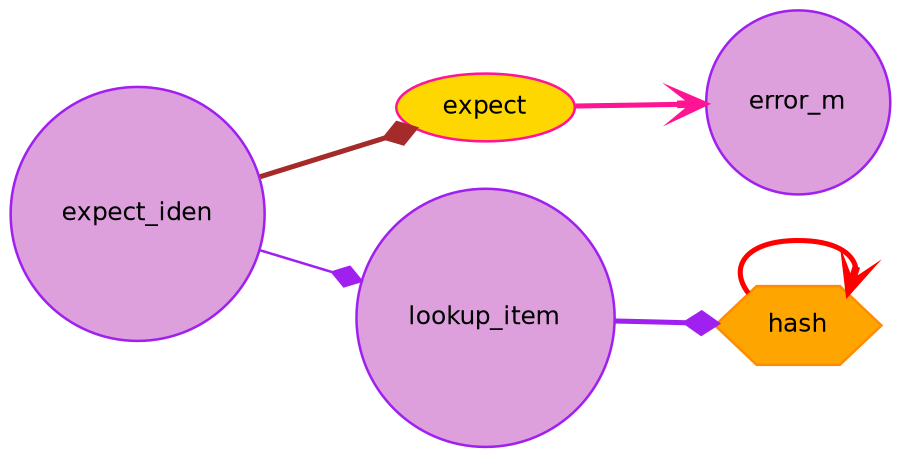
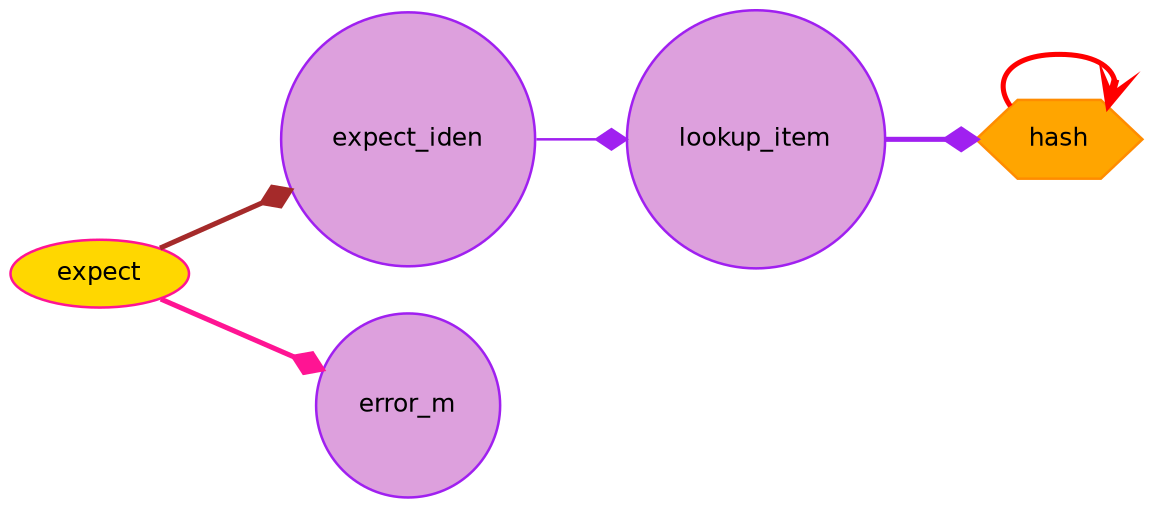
edge "expect" -> "error_m": arrowhead vee -> diamond
edge "expect_iden" -> "expect": reversed
